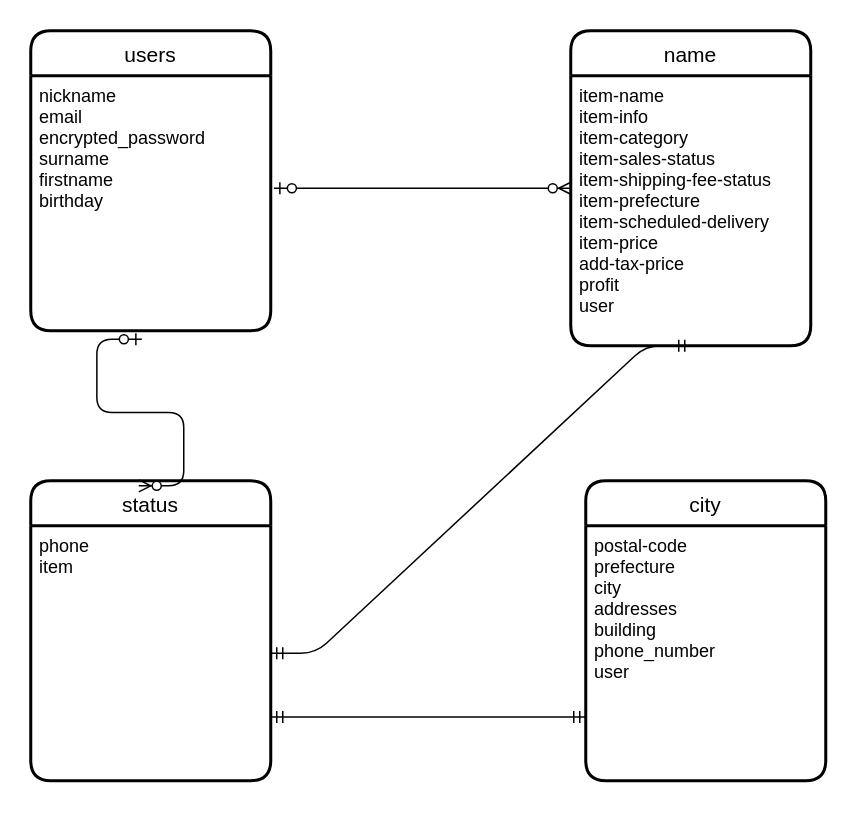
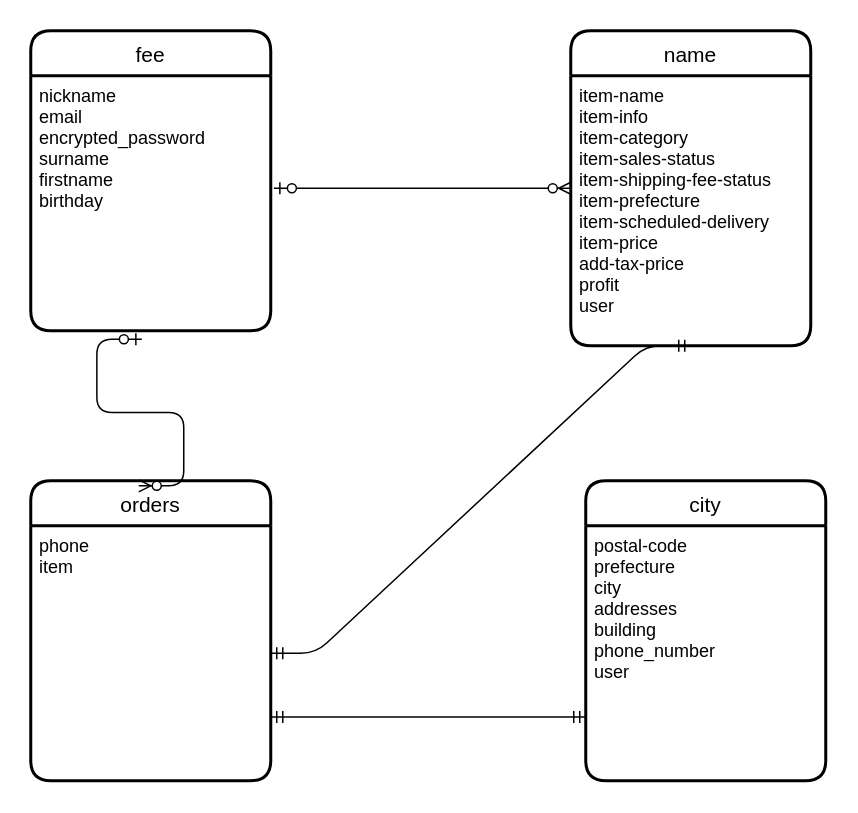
node "users": label "users" -> "fee"
node "status": label "status" -> "orders"
